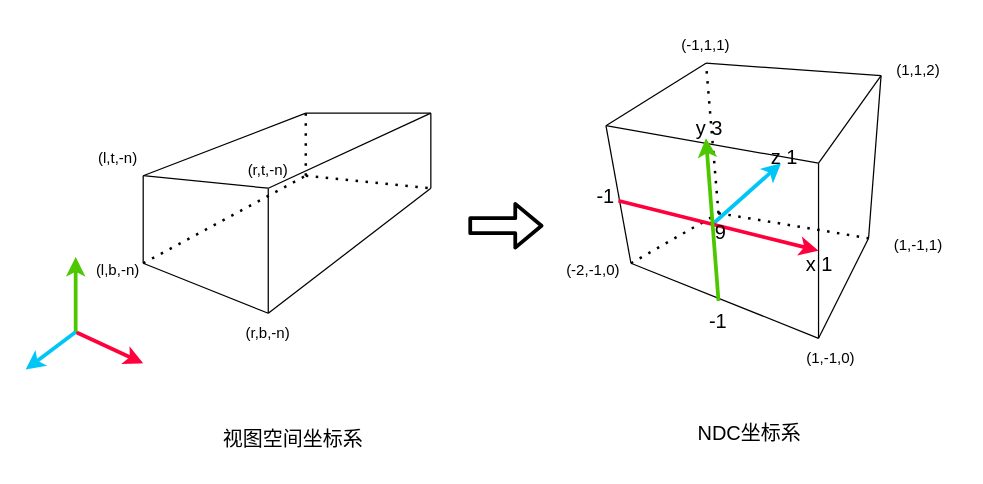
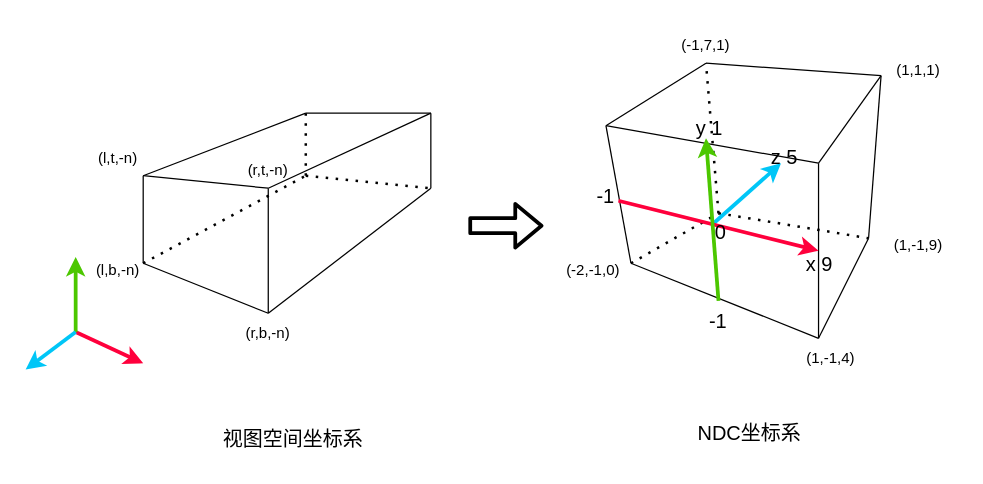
node "(-1,1,1)": label "(-1,1,1)" -> "(-1,7,1)"
node "(1,1,2)": label "(1,1,2)" -> "(1,1,1)"
node "y 3": label "y 3" -> "y 1"
node "z 1": label "z 1" -> "z 5"
node "9": label "9" -> "0"
node "(1,-1,1)": label "(1,-1,1)" -> "(1,-1,9)"
node "x 1": label "x 1" -> "x 9"
node "(1,-1,0)": label "(1,-1,0)" -> "(1,-1,4)"
